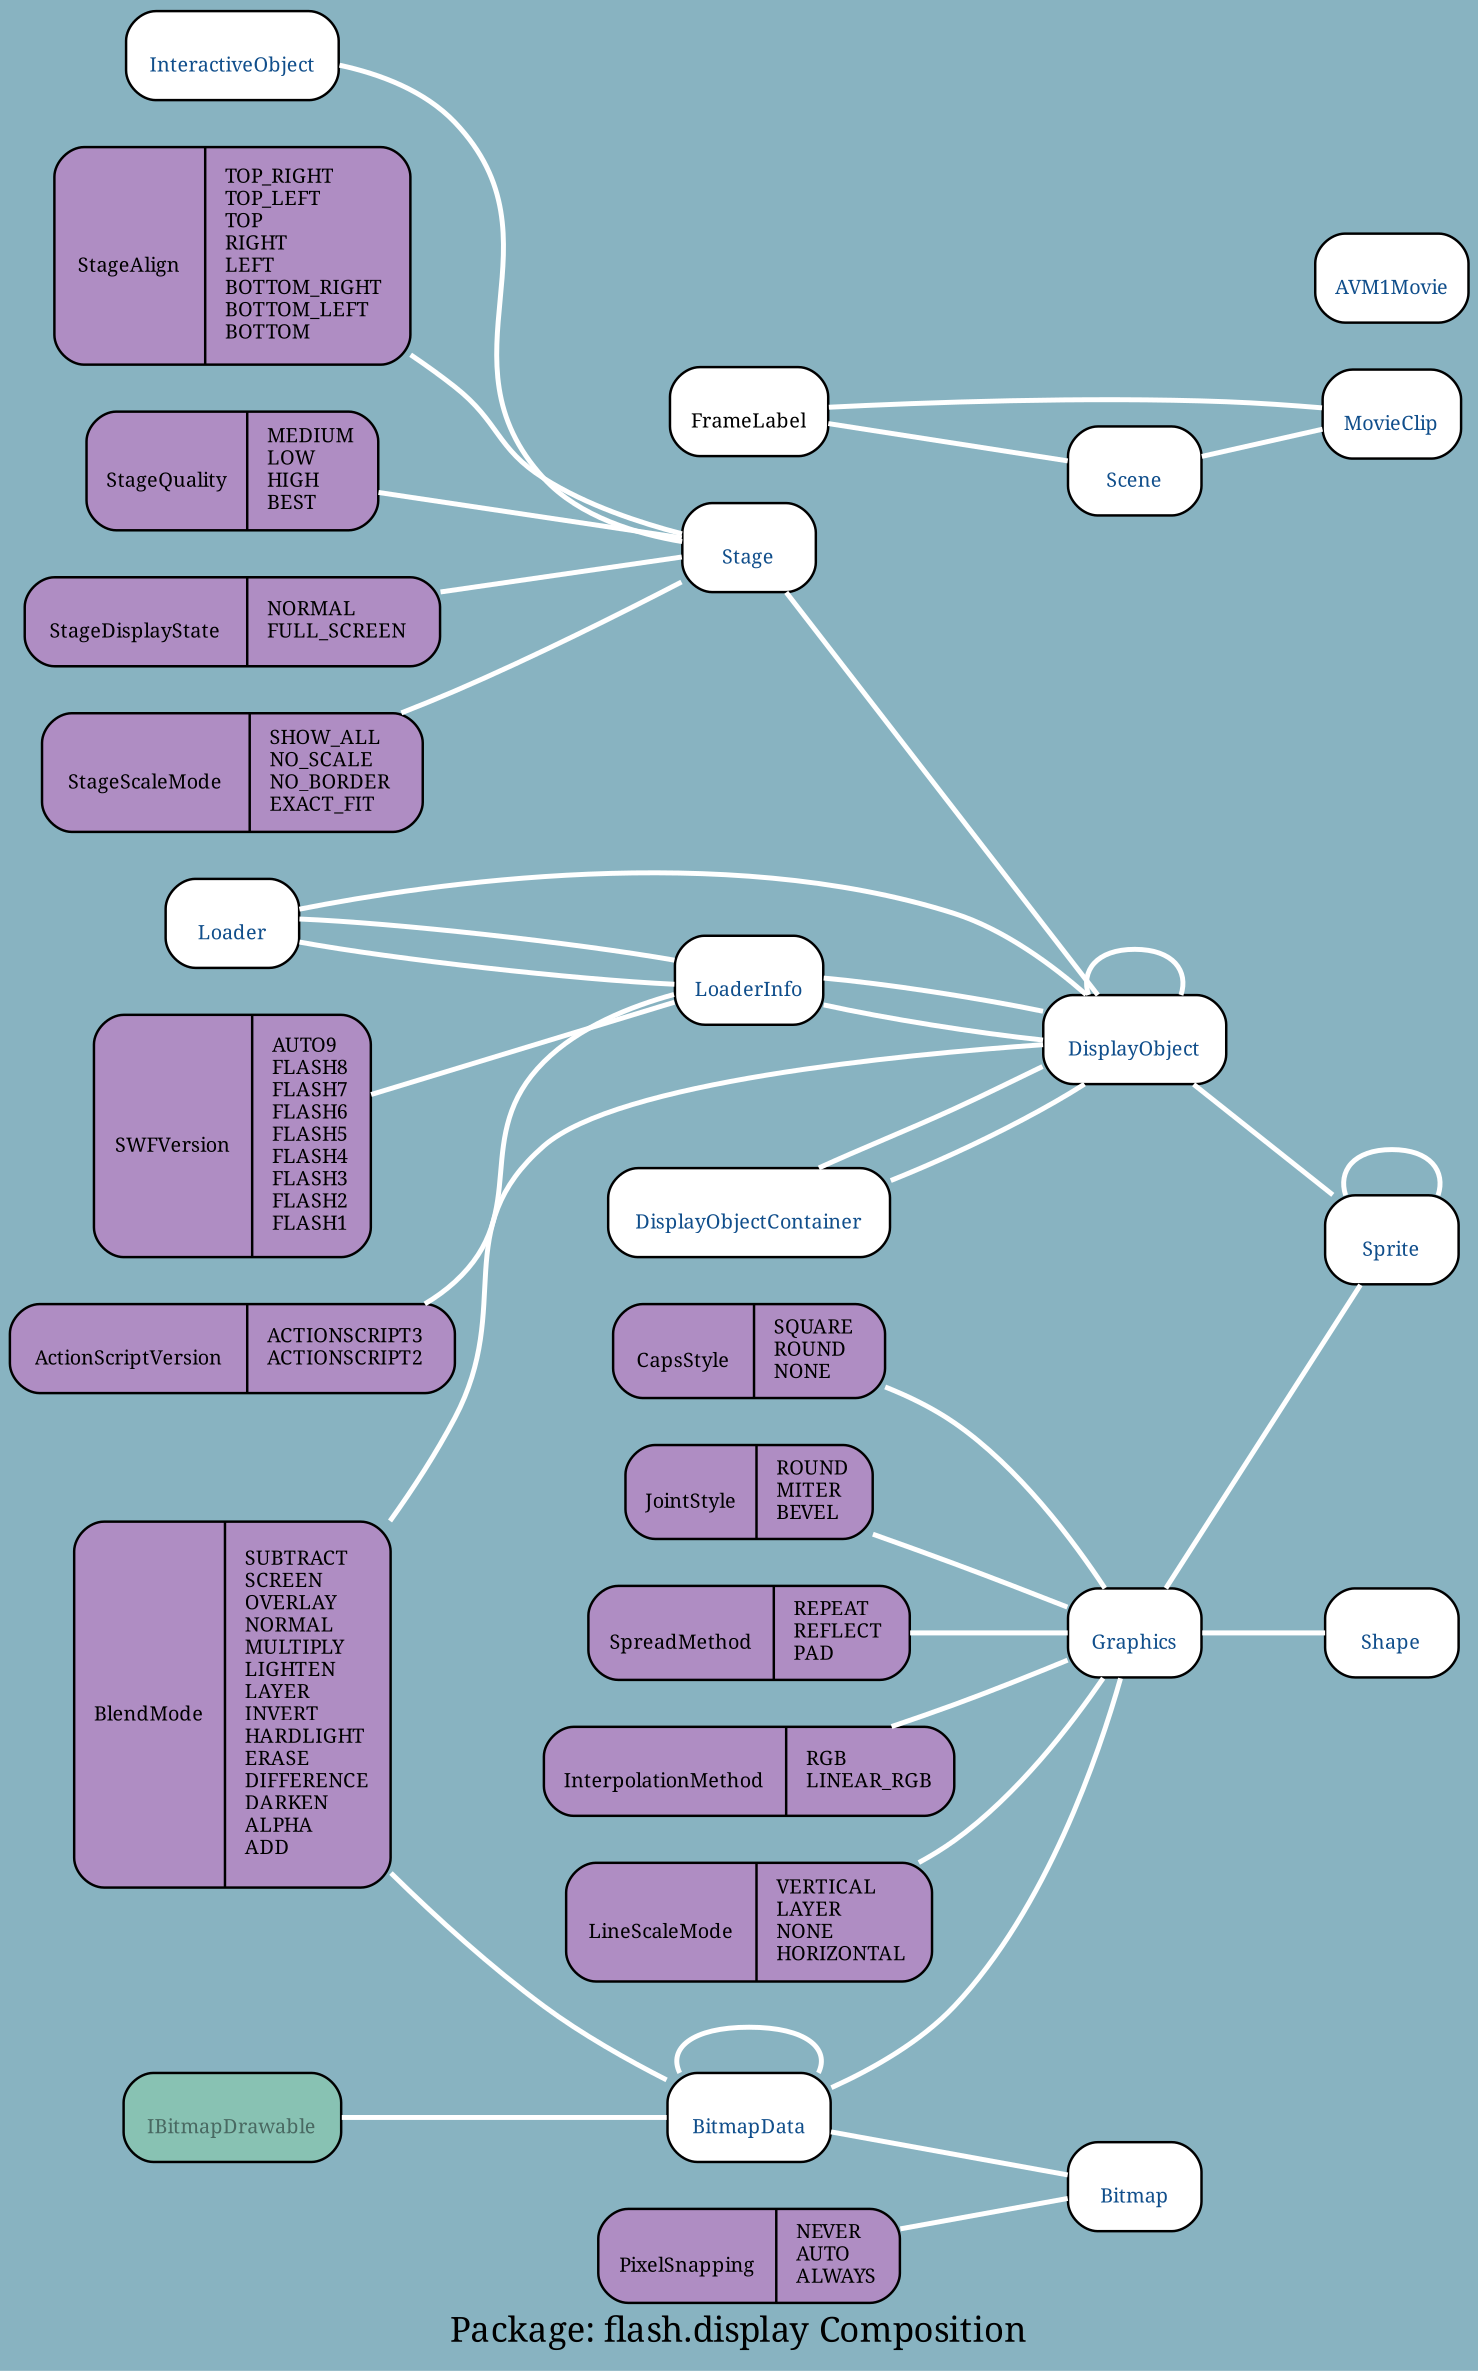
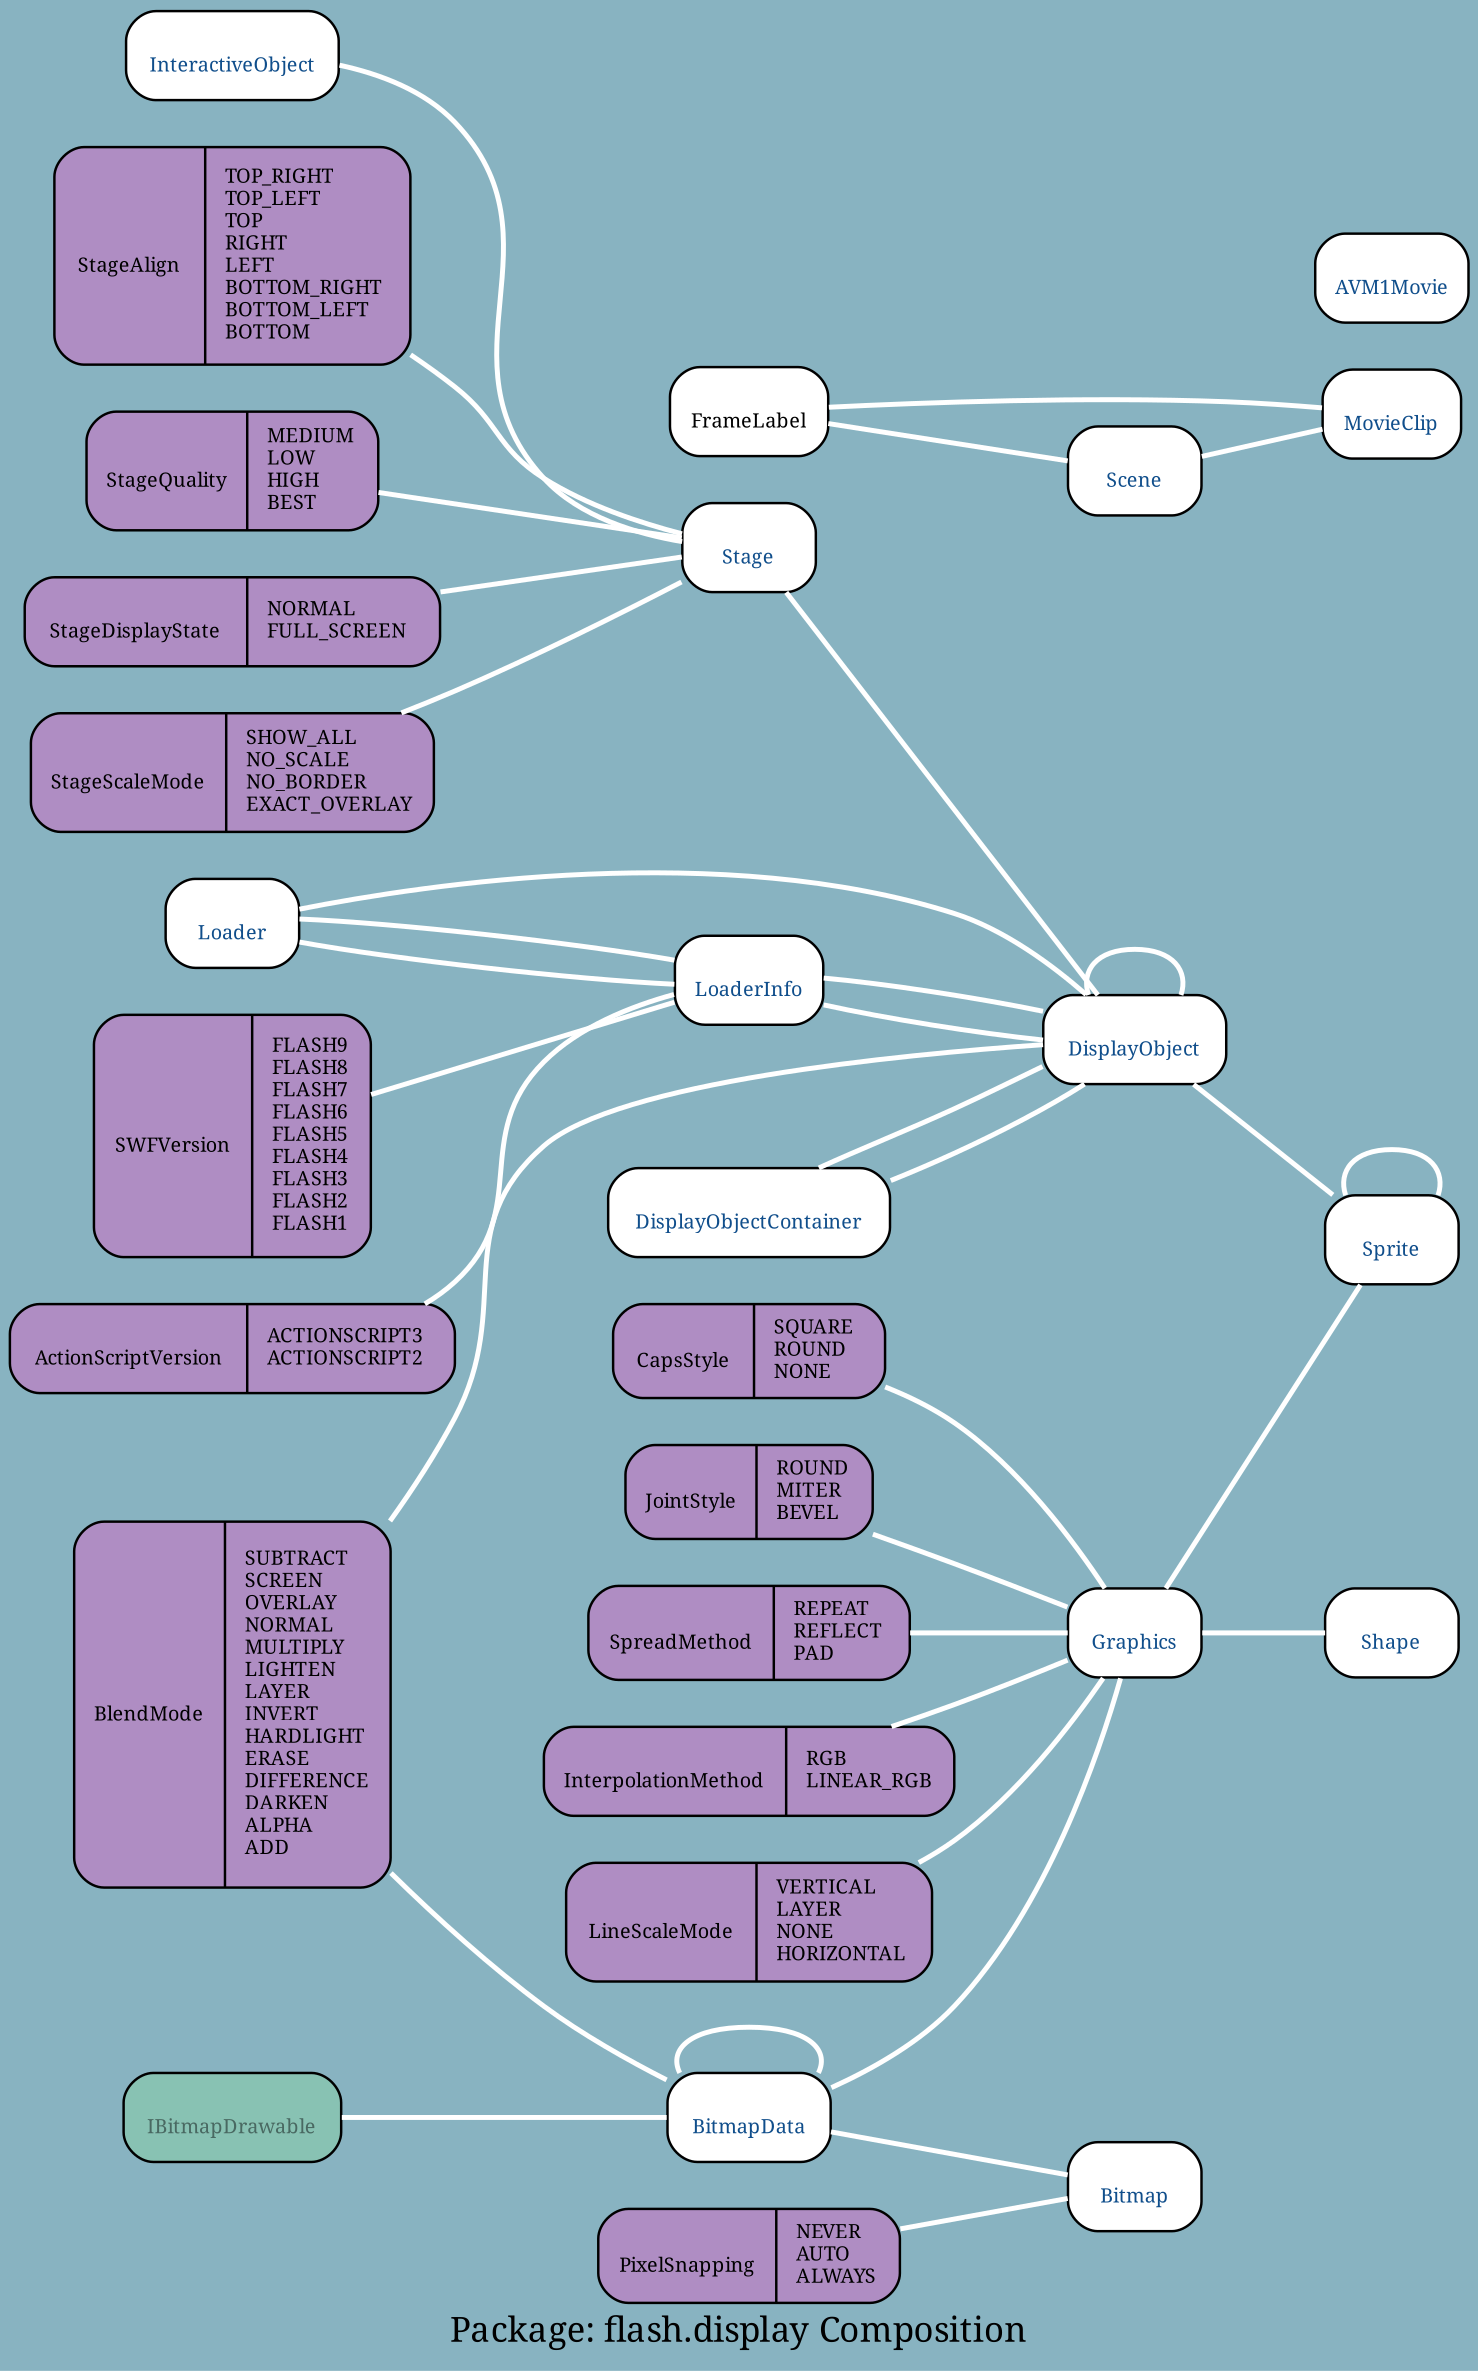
node "StageScaleMode": text "EXACT_FIT" -> "EXACT_OVERLAY"
node "SWFVersion": text "AUTO9" -> "FLASH9"
